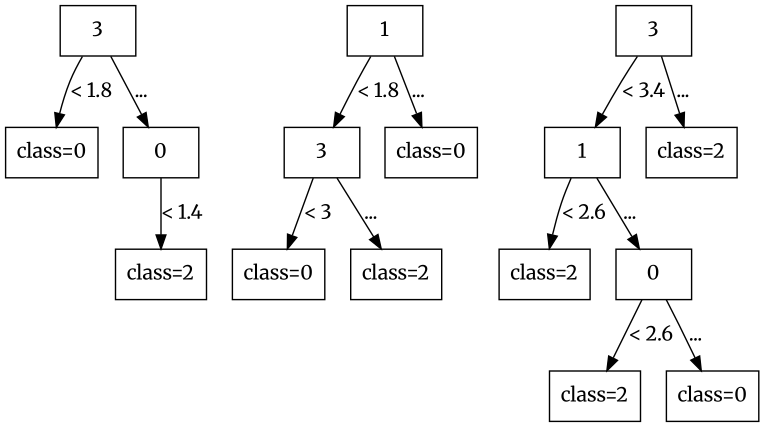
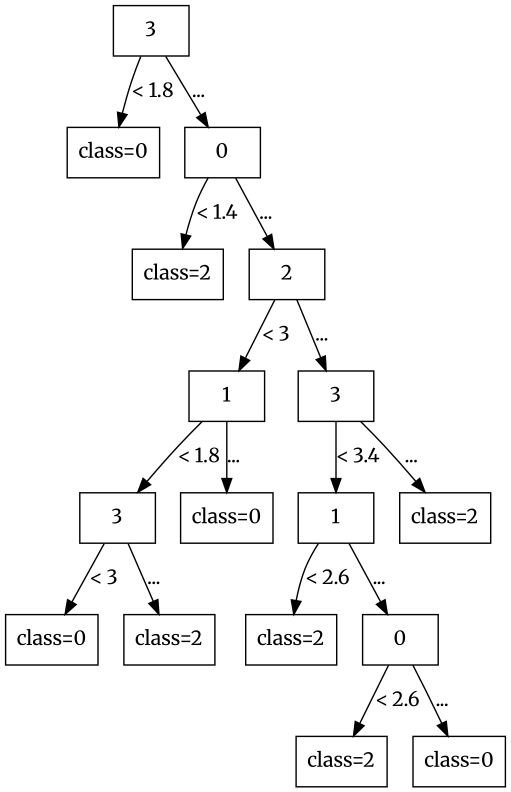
node "2": added
